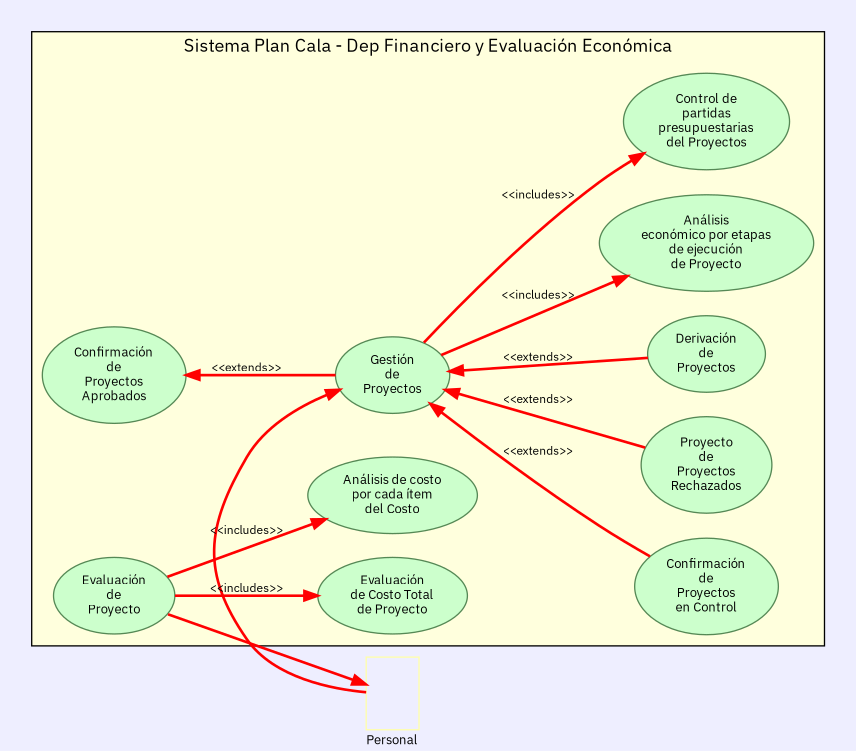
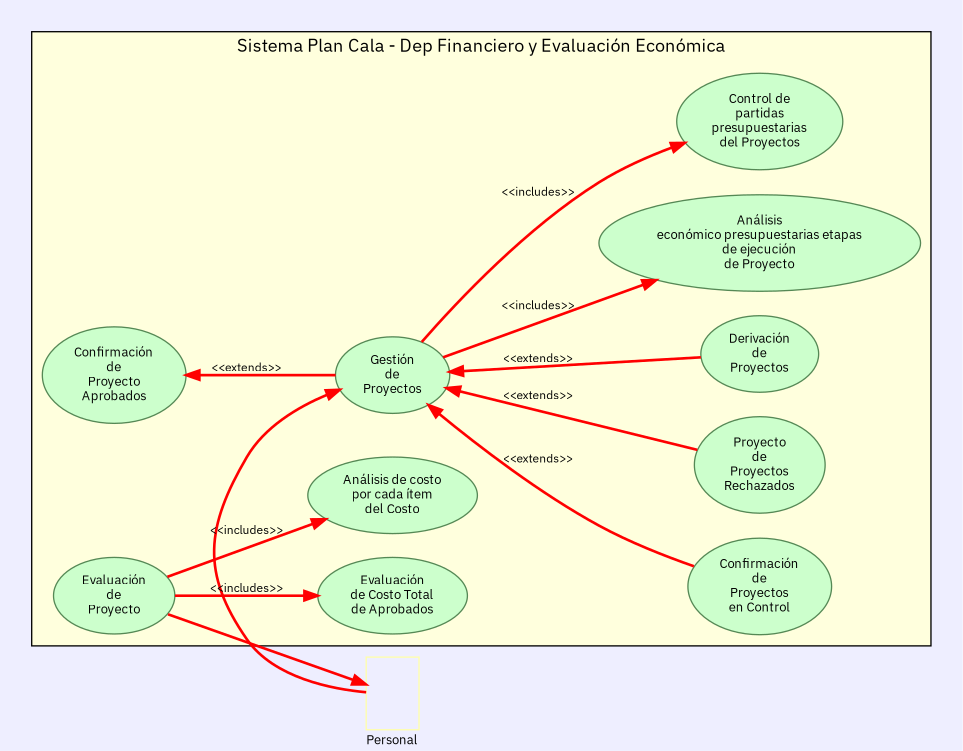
node "Análisis económico por etapas de ejecución de Proyecto": label "Análisis económico por etapas de ejecución de Proyecto" -> "Análisis económico presupuestarias etapas de ejecución de Proyecto"
node "Confirmación de Proyectos Aprobados": label "Confirmación de Proyectos Aprobados" -> "Confirmación de Proyecto Aprobados"
node "Evaluación de Costo Total de Proyecto": label "Evaluación de Costo Total de Proyecto" -> "Evaluación de Costo Total de Aprobados"
